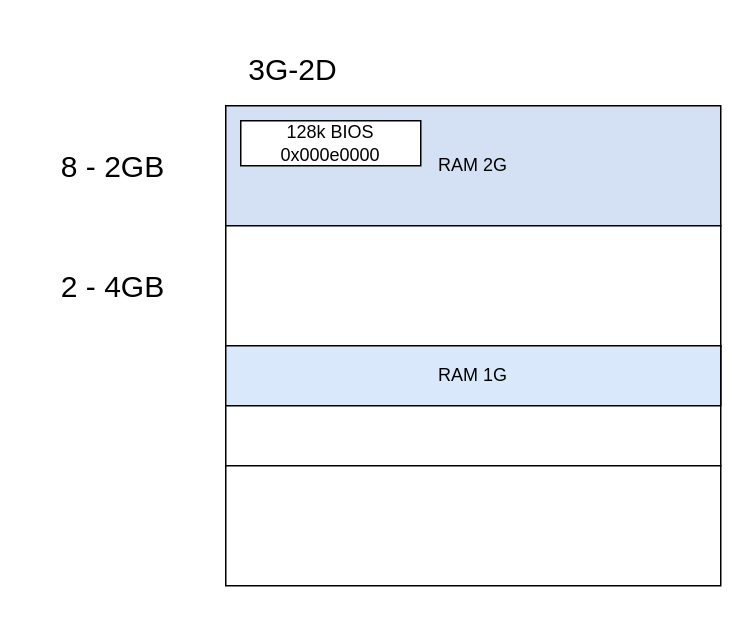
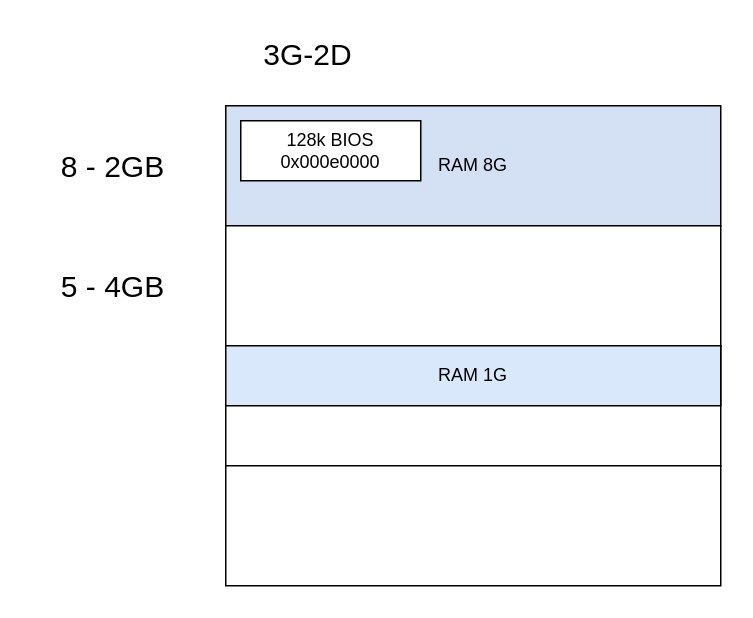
node "3G-2D": moved (293, 68) -> (308, 53)
node "128k BIOS 0x000e0000": size 180x45 -> 180x60
node "RAM 2G": label "RAM 2G" -> "RAM 8G"
node "2 - 4GB": label "2 - 4GB" -> "5 - 4GB"
